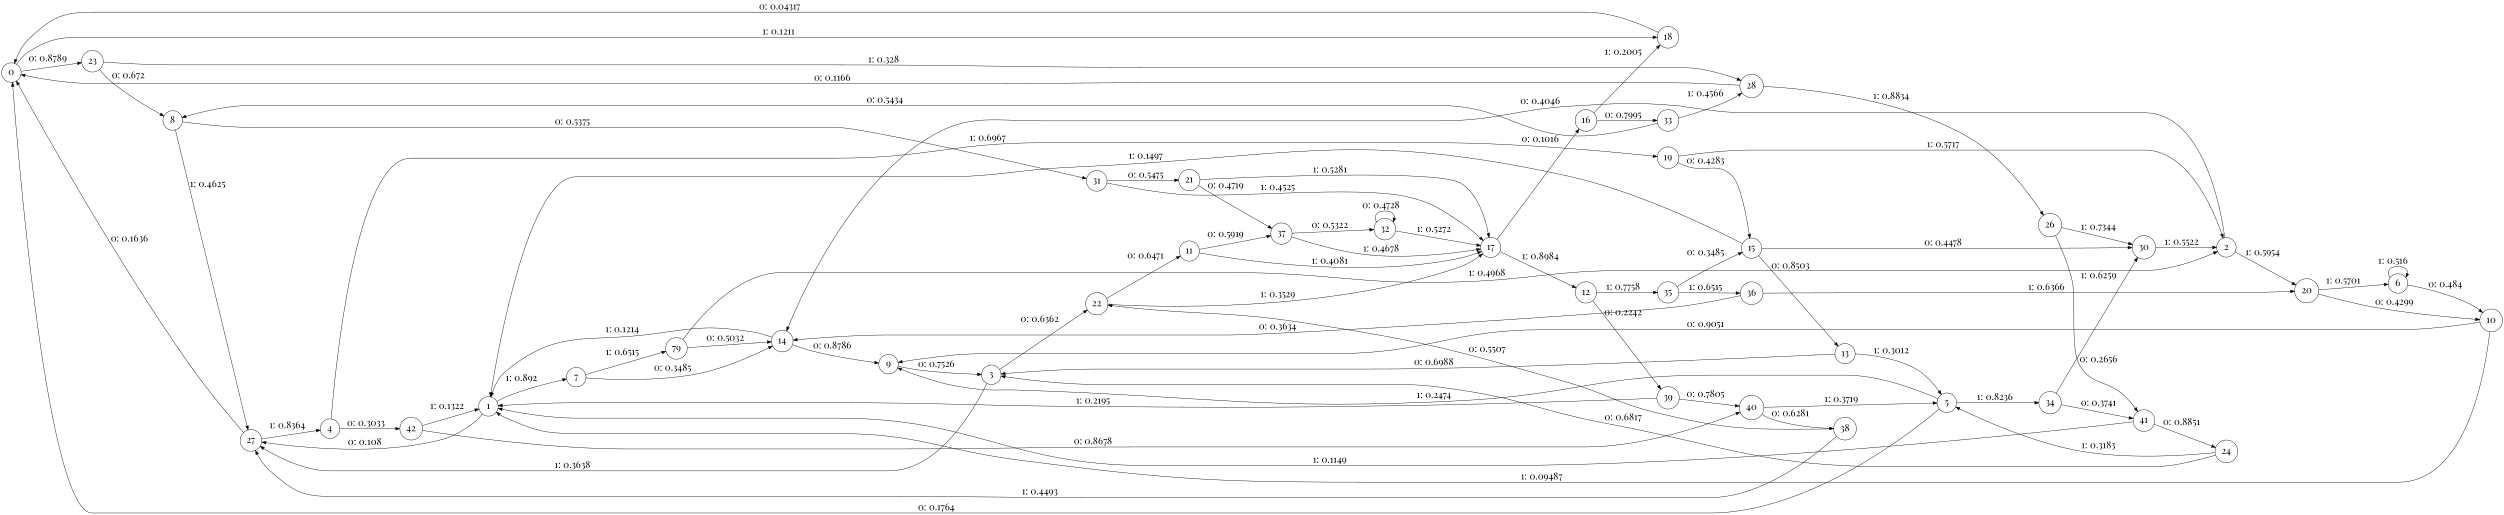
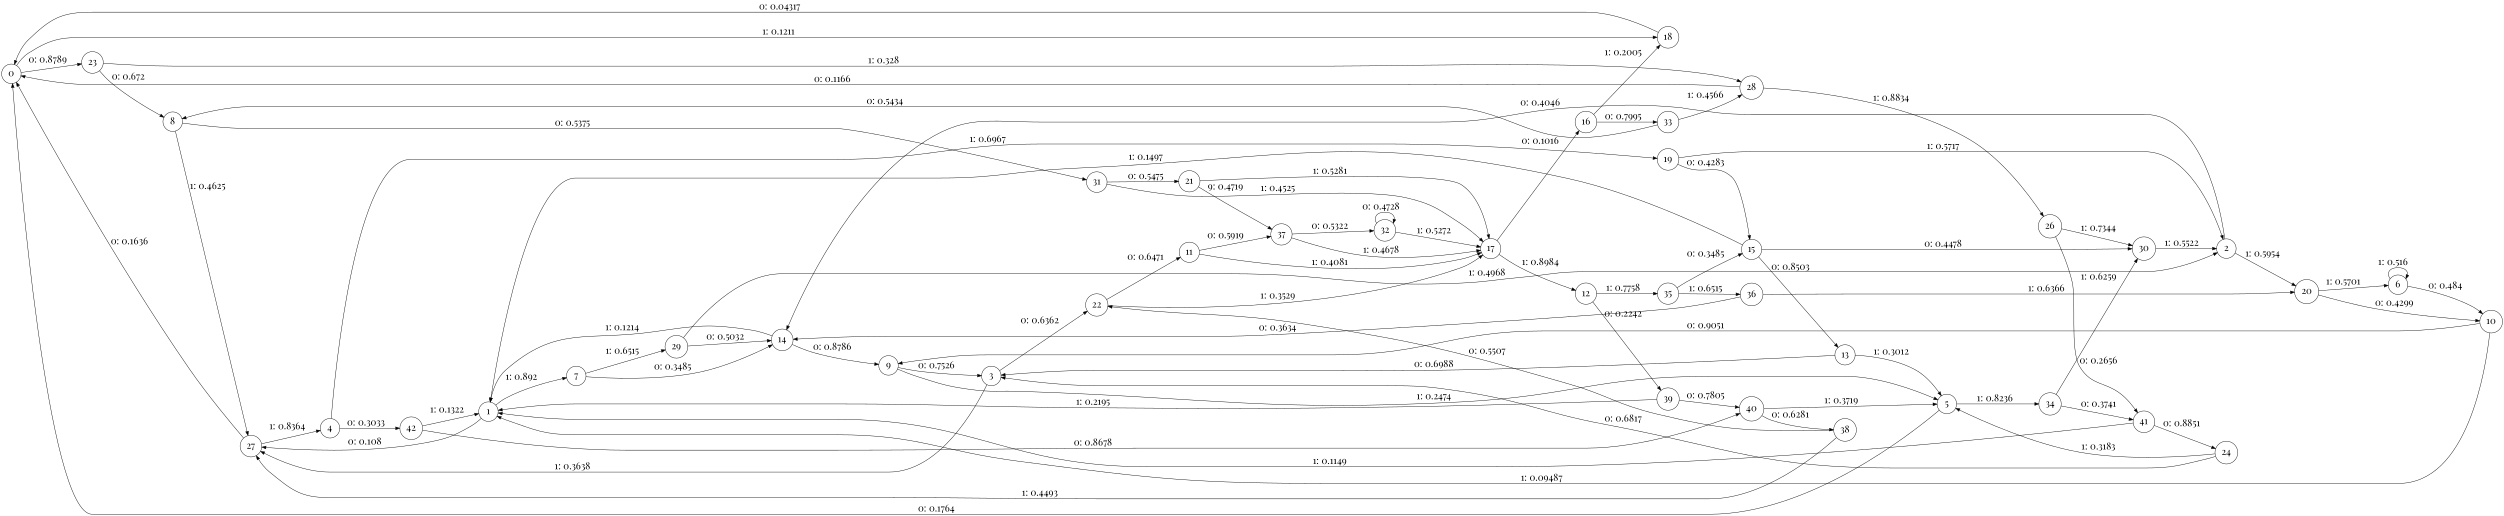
edge "21" -> "37": label "0: 0.4719   " -> "9: 0.4719   "
node "79": label "79" -> "29"
edge "5" -> "9": reversed
